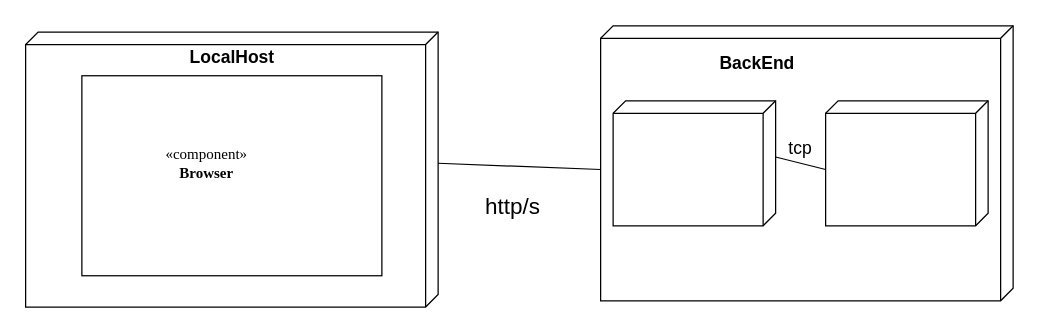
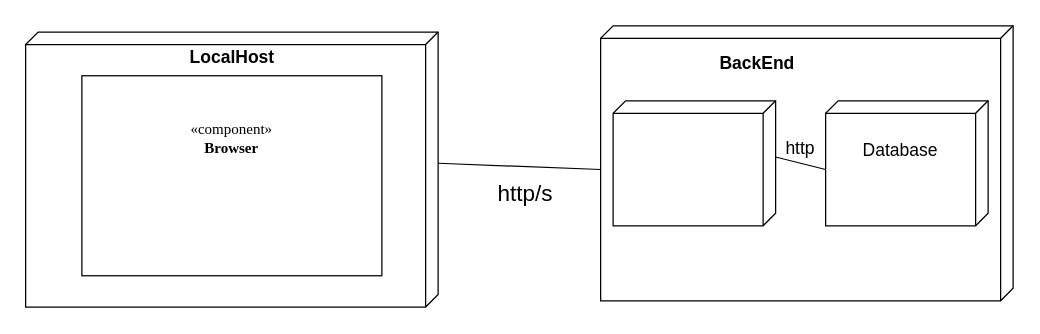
node "tcp": label "tcp" -> "http"
node "Database": added
node "«component»Browser": moved (207, 163) -> (232, 138)
node "http/s": moved (513, 207) -> (526, 194)
